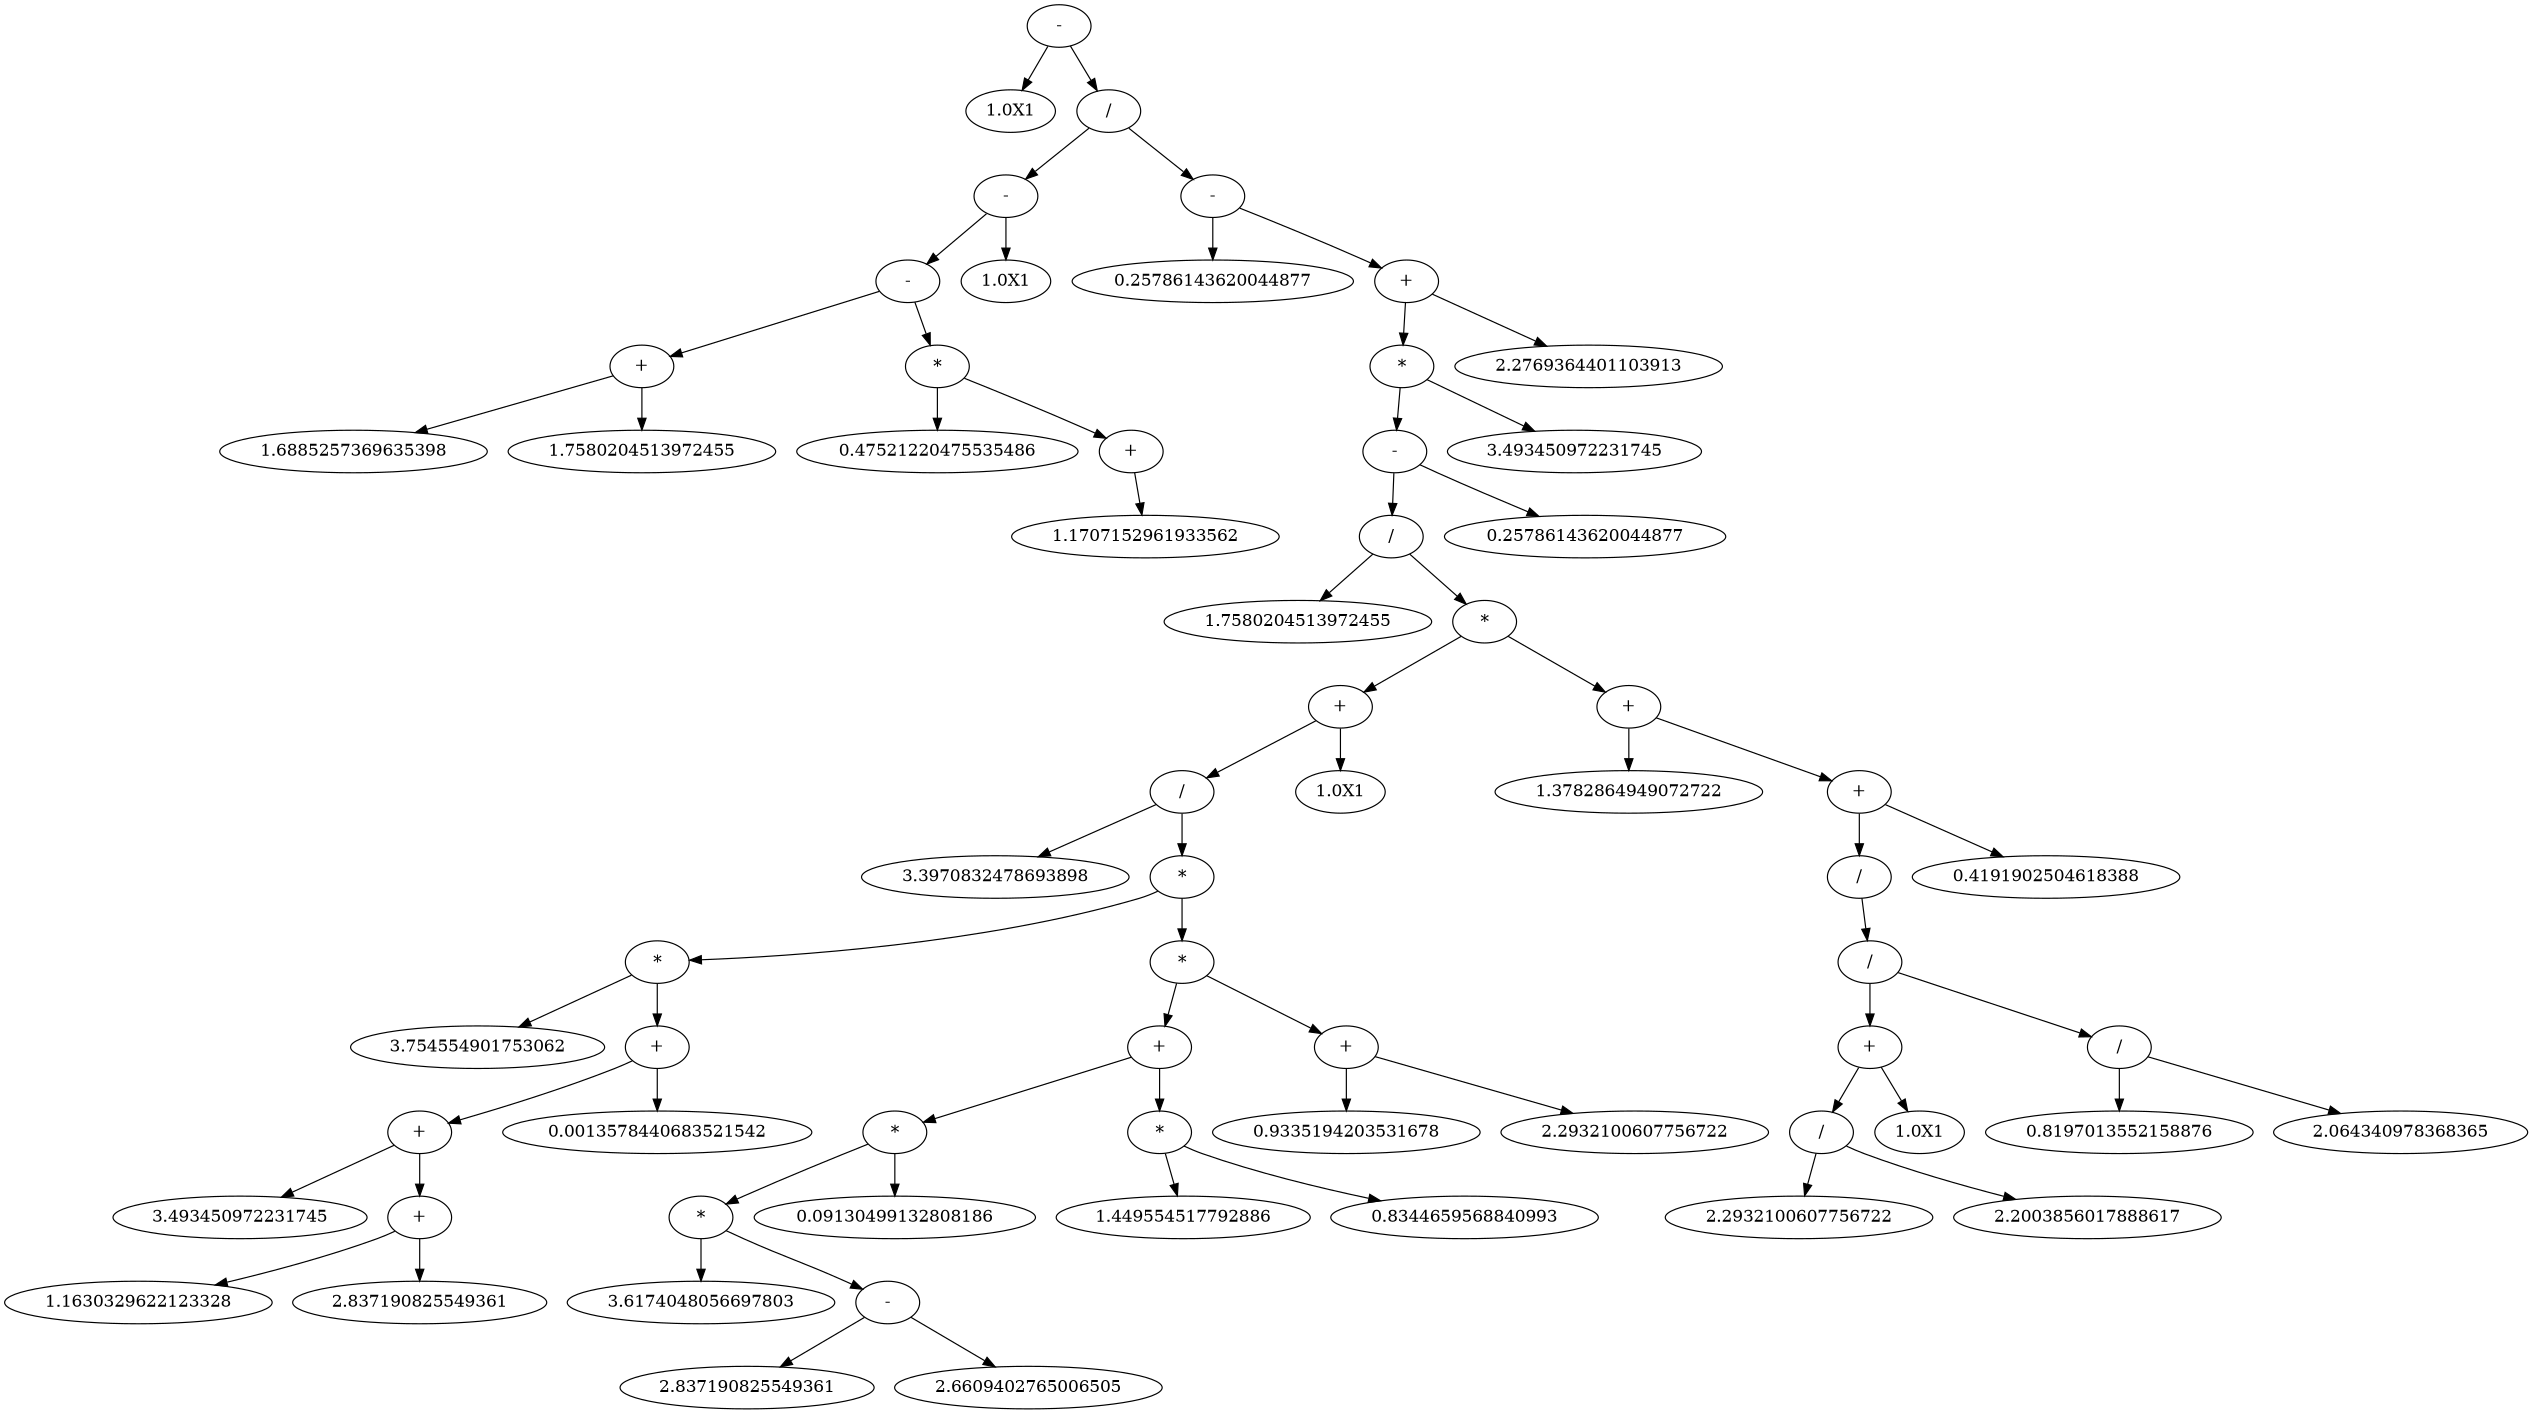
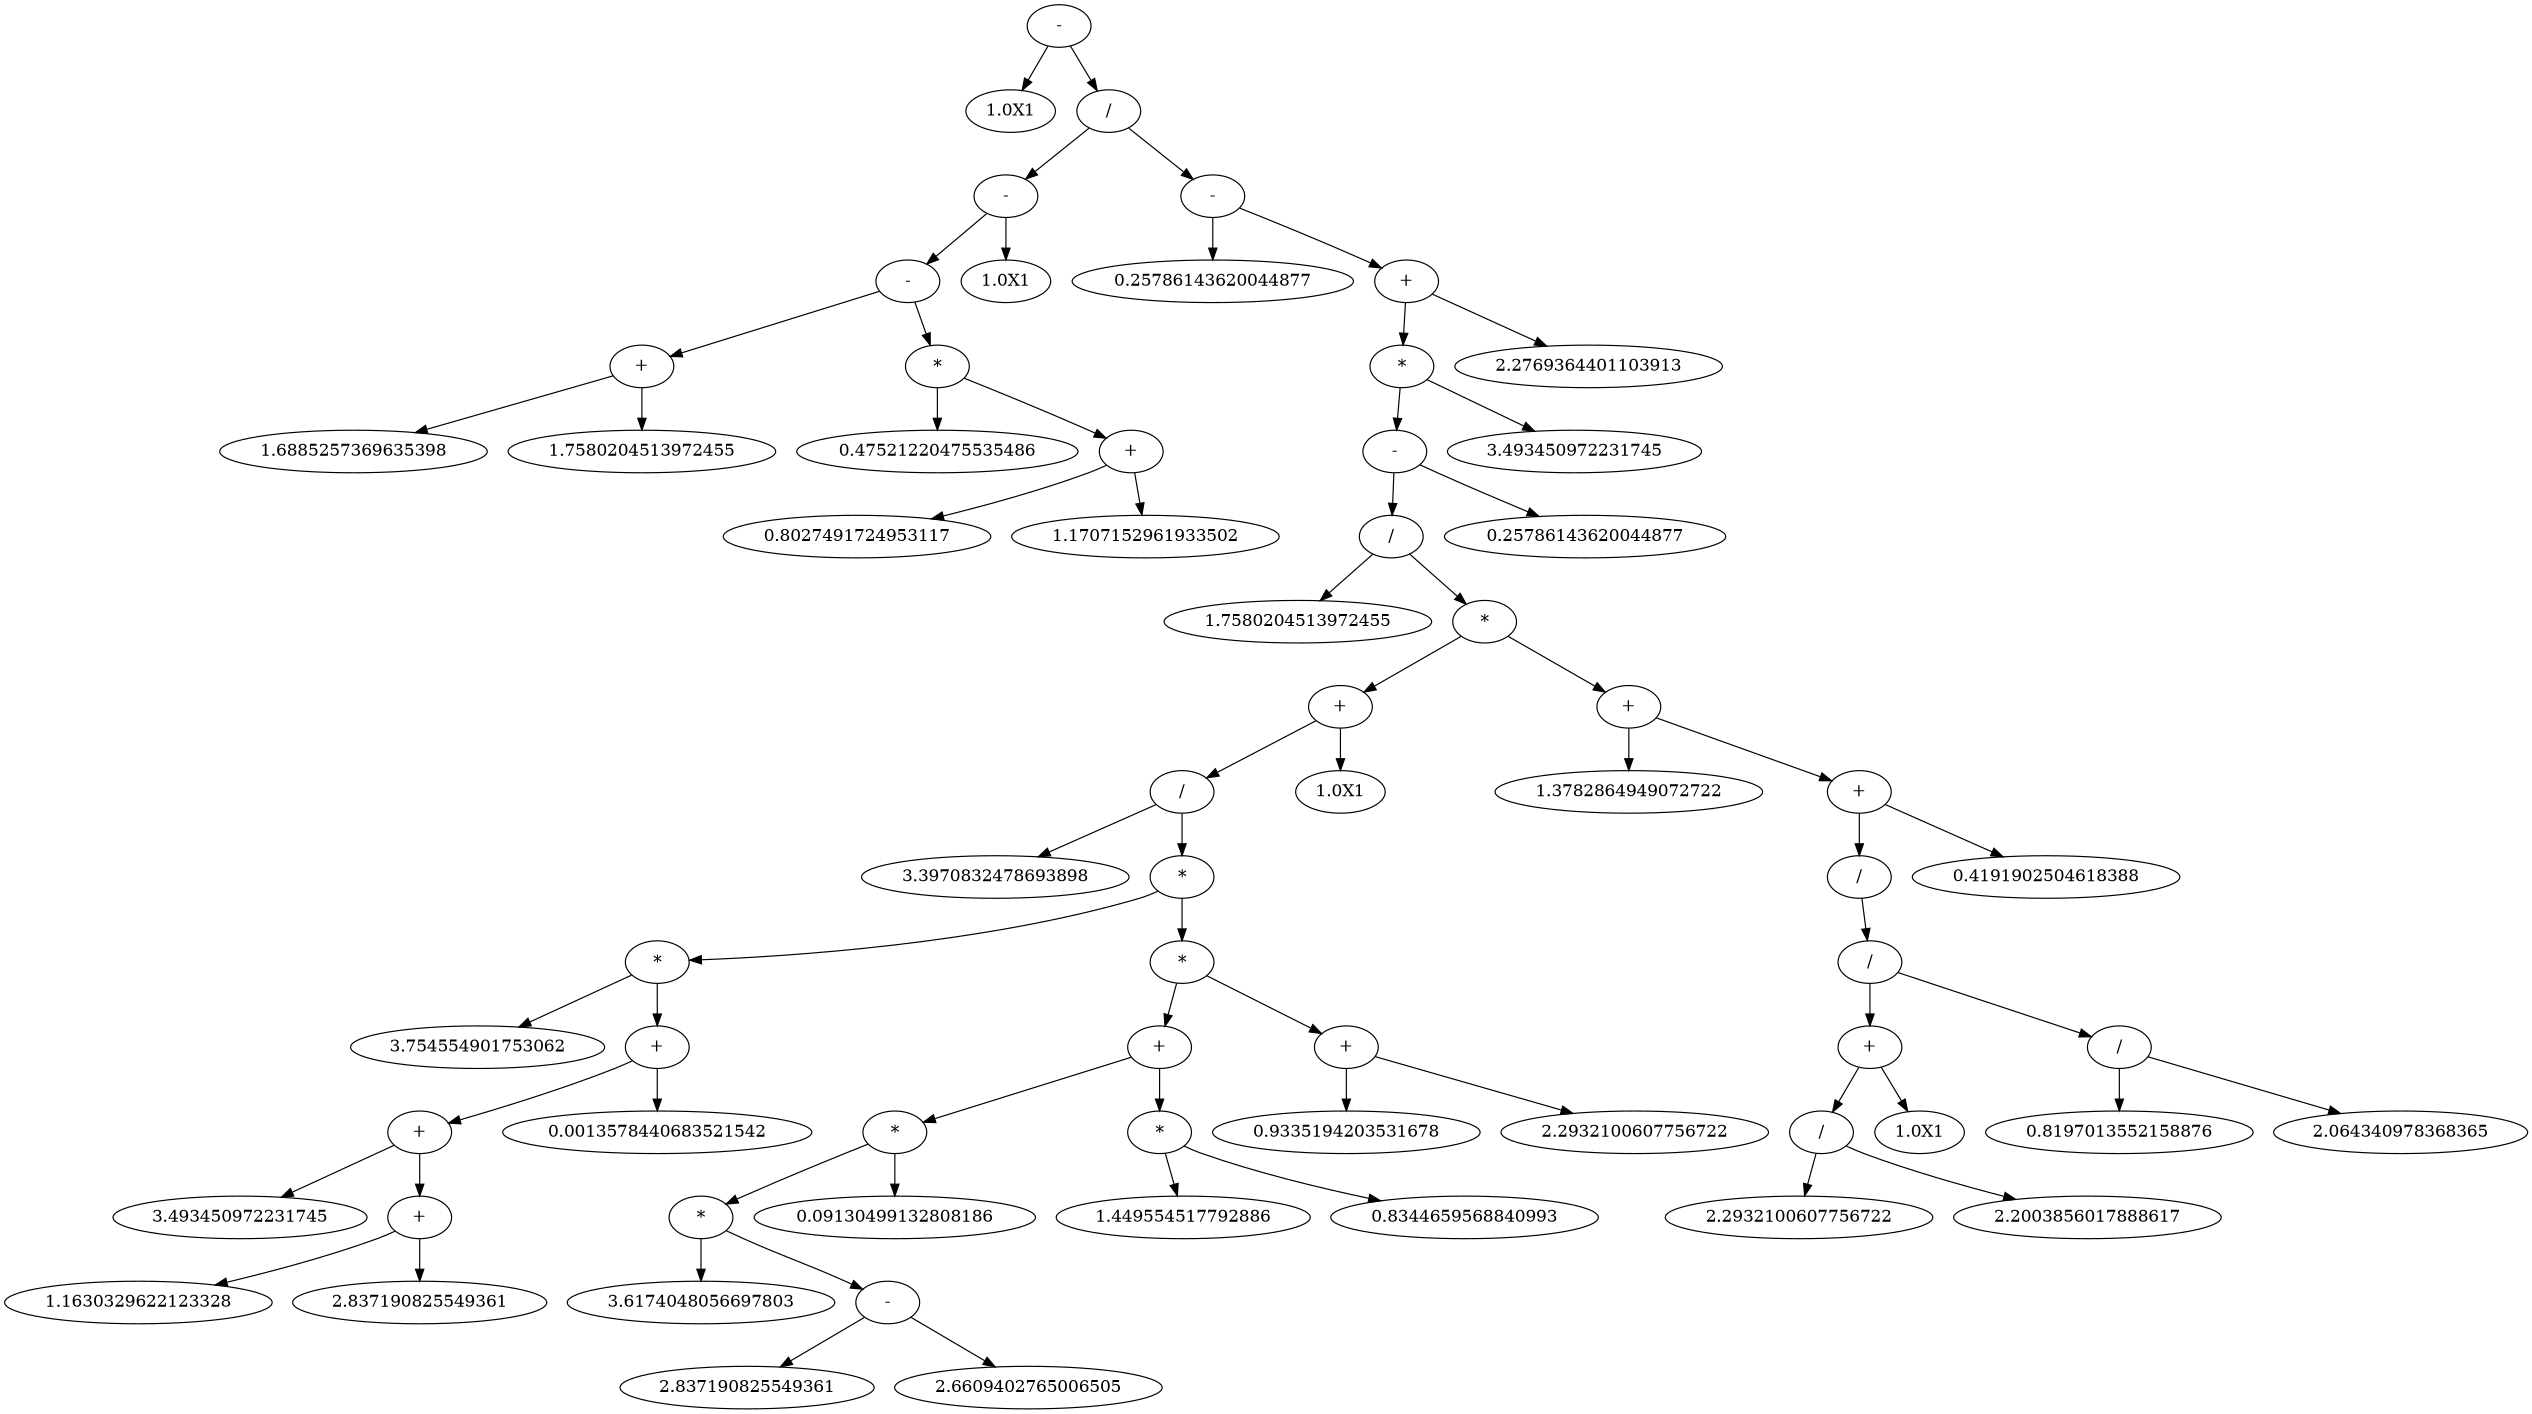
node "0.8027491724953117": added
node "1.1707152961933562": label "1.1707152961933562" -> "1.1707152961933502"
